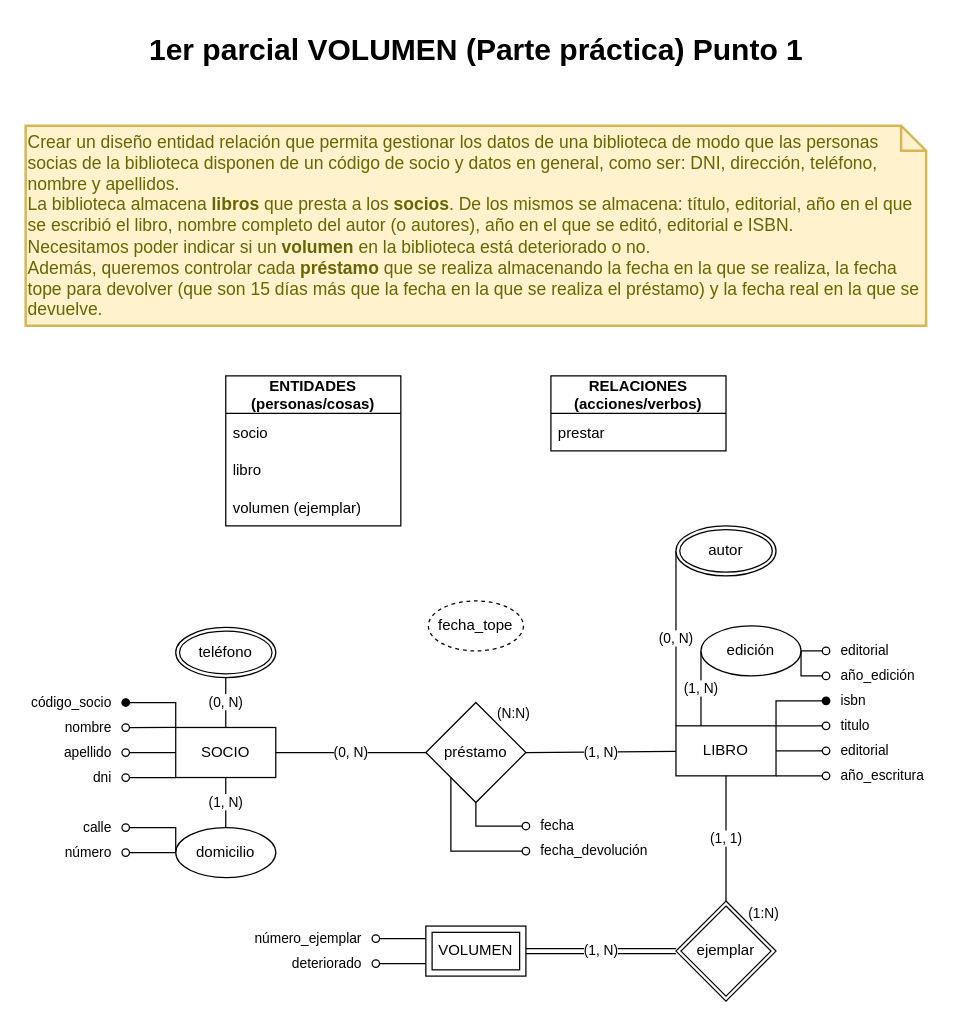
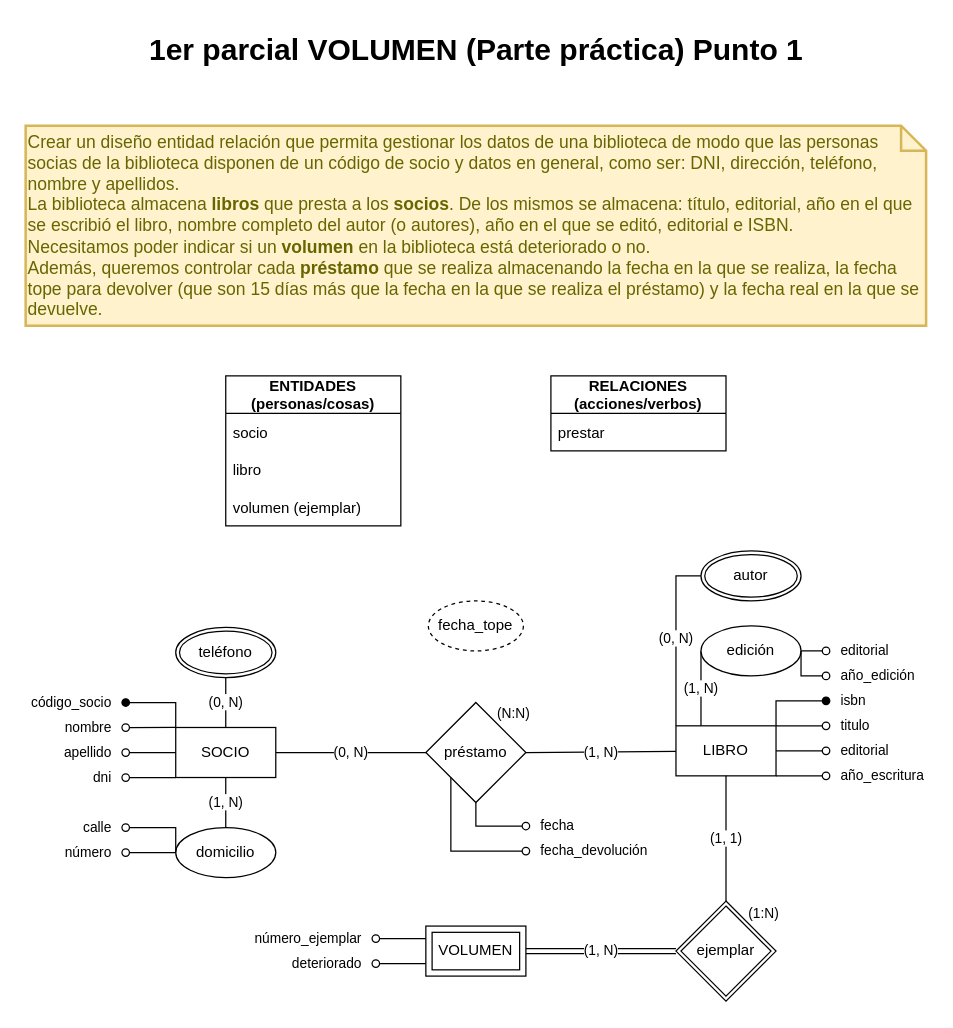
node "autor": moved (726, 551) -> (751, 576)
